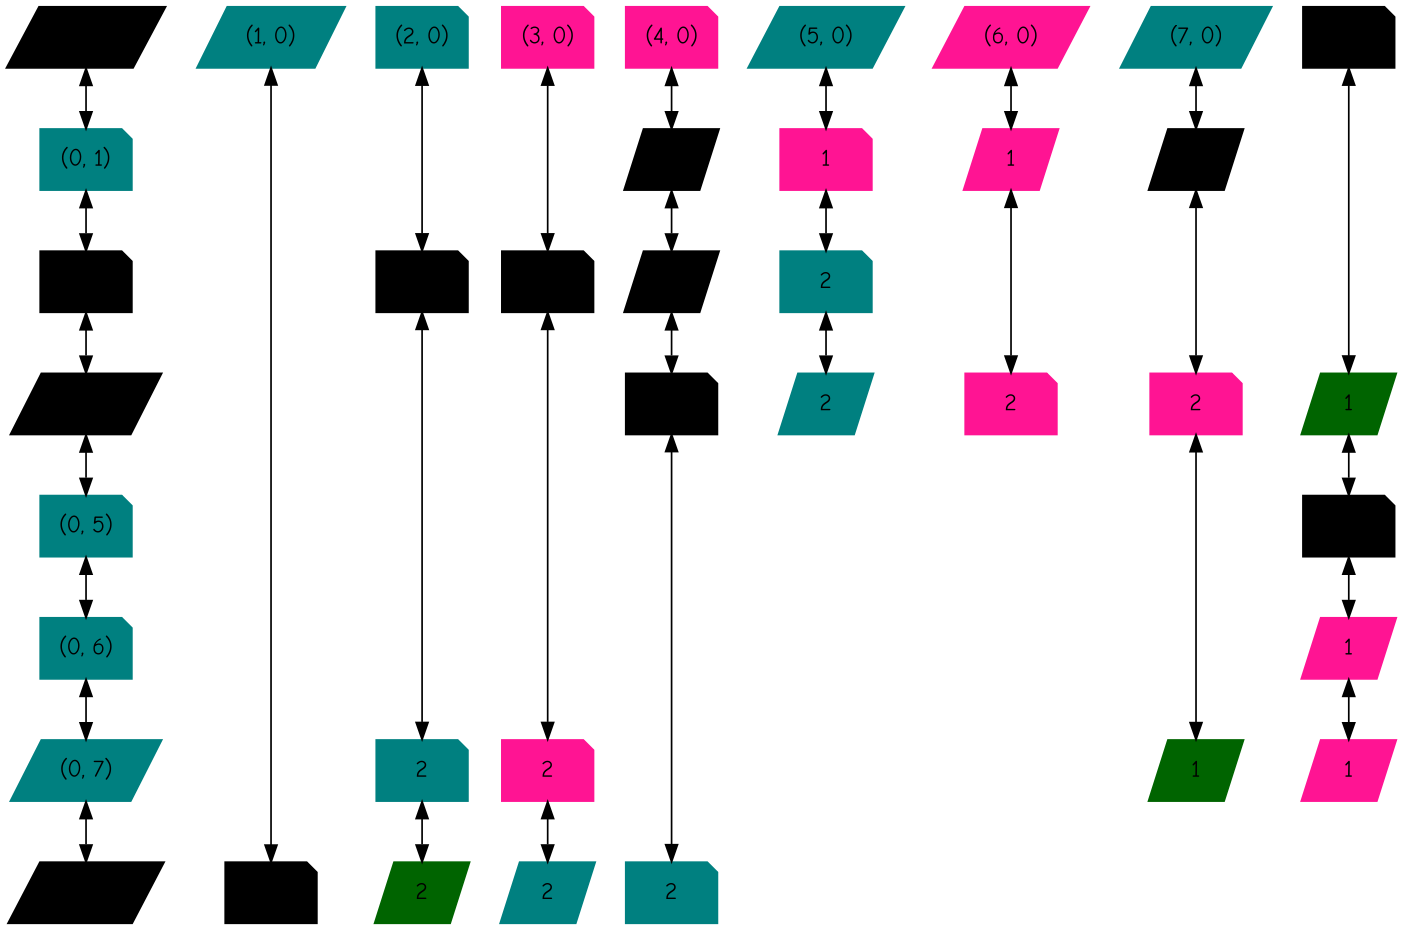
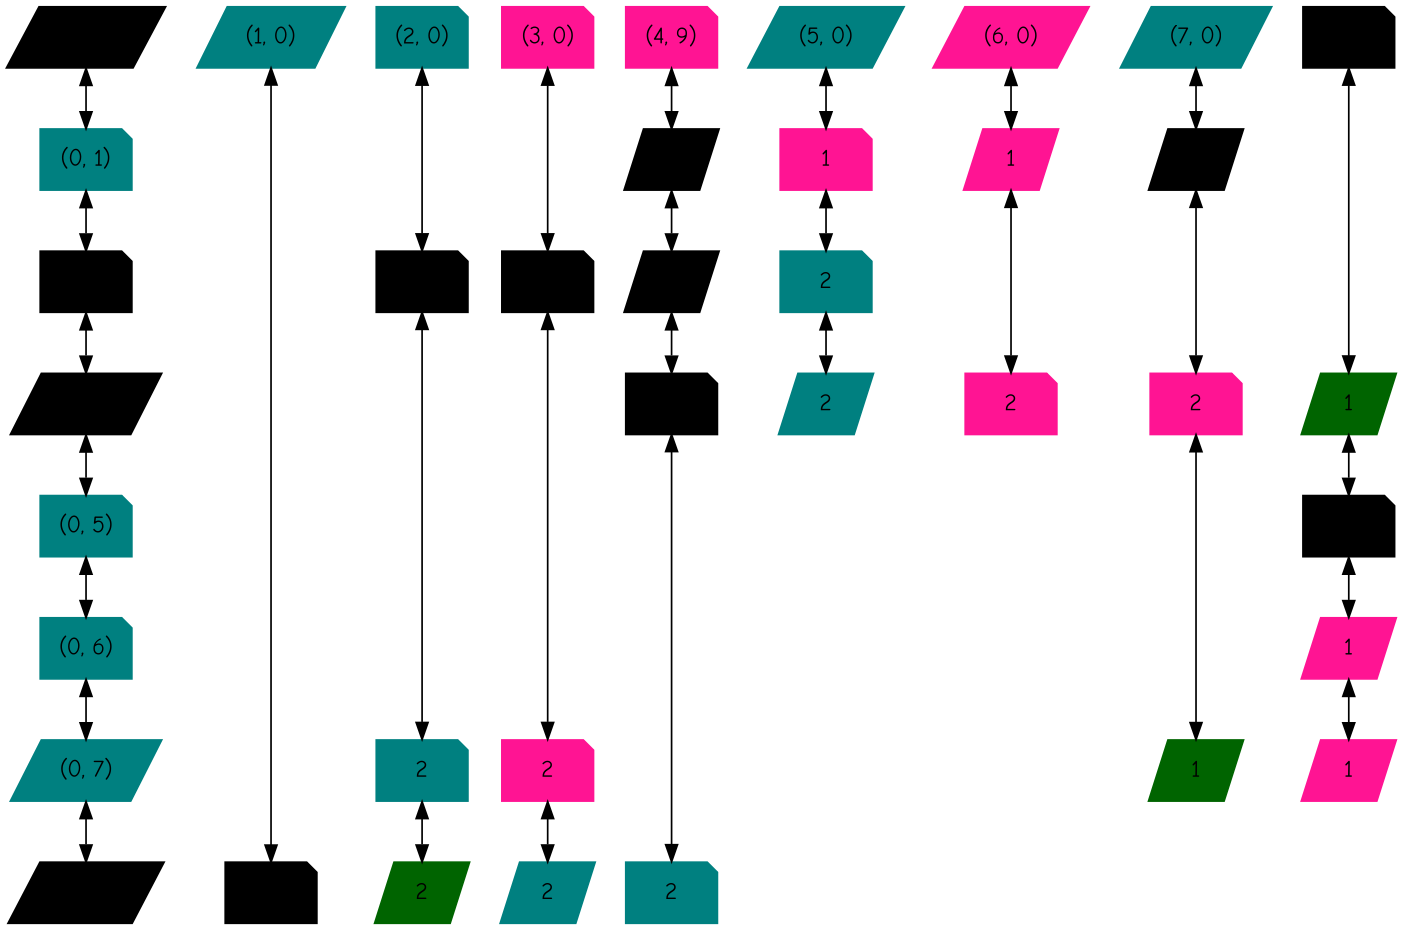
node "(4, 0)": label "(4, 0)" -> "(4, 9)"
